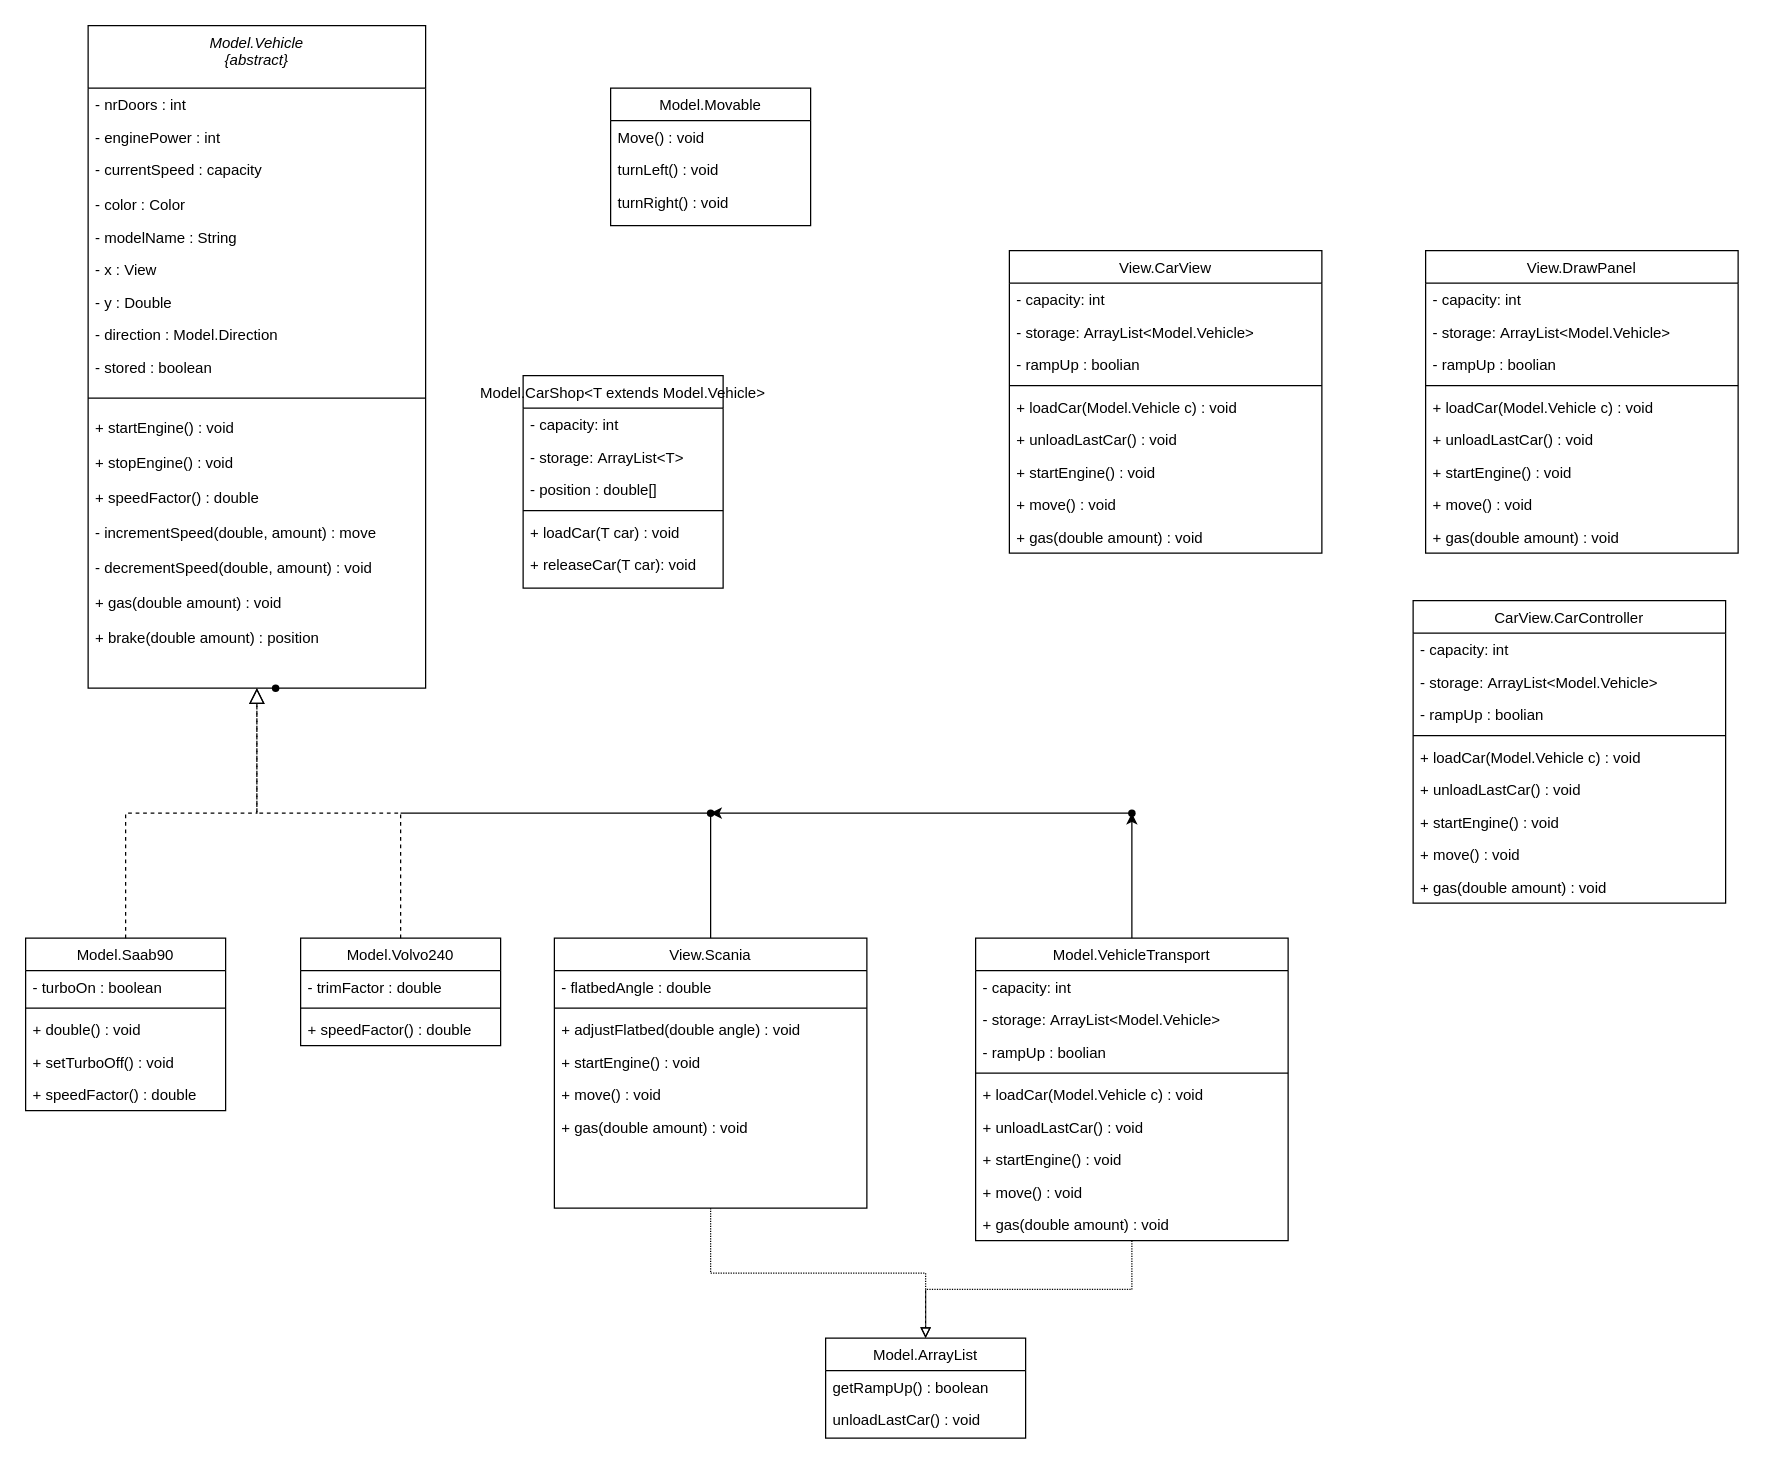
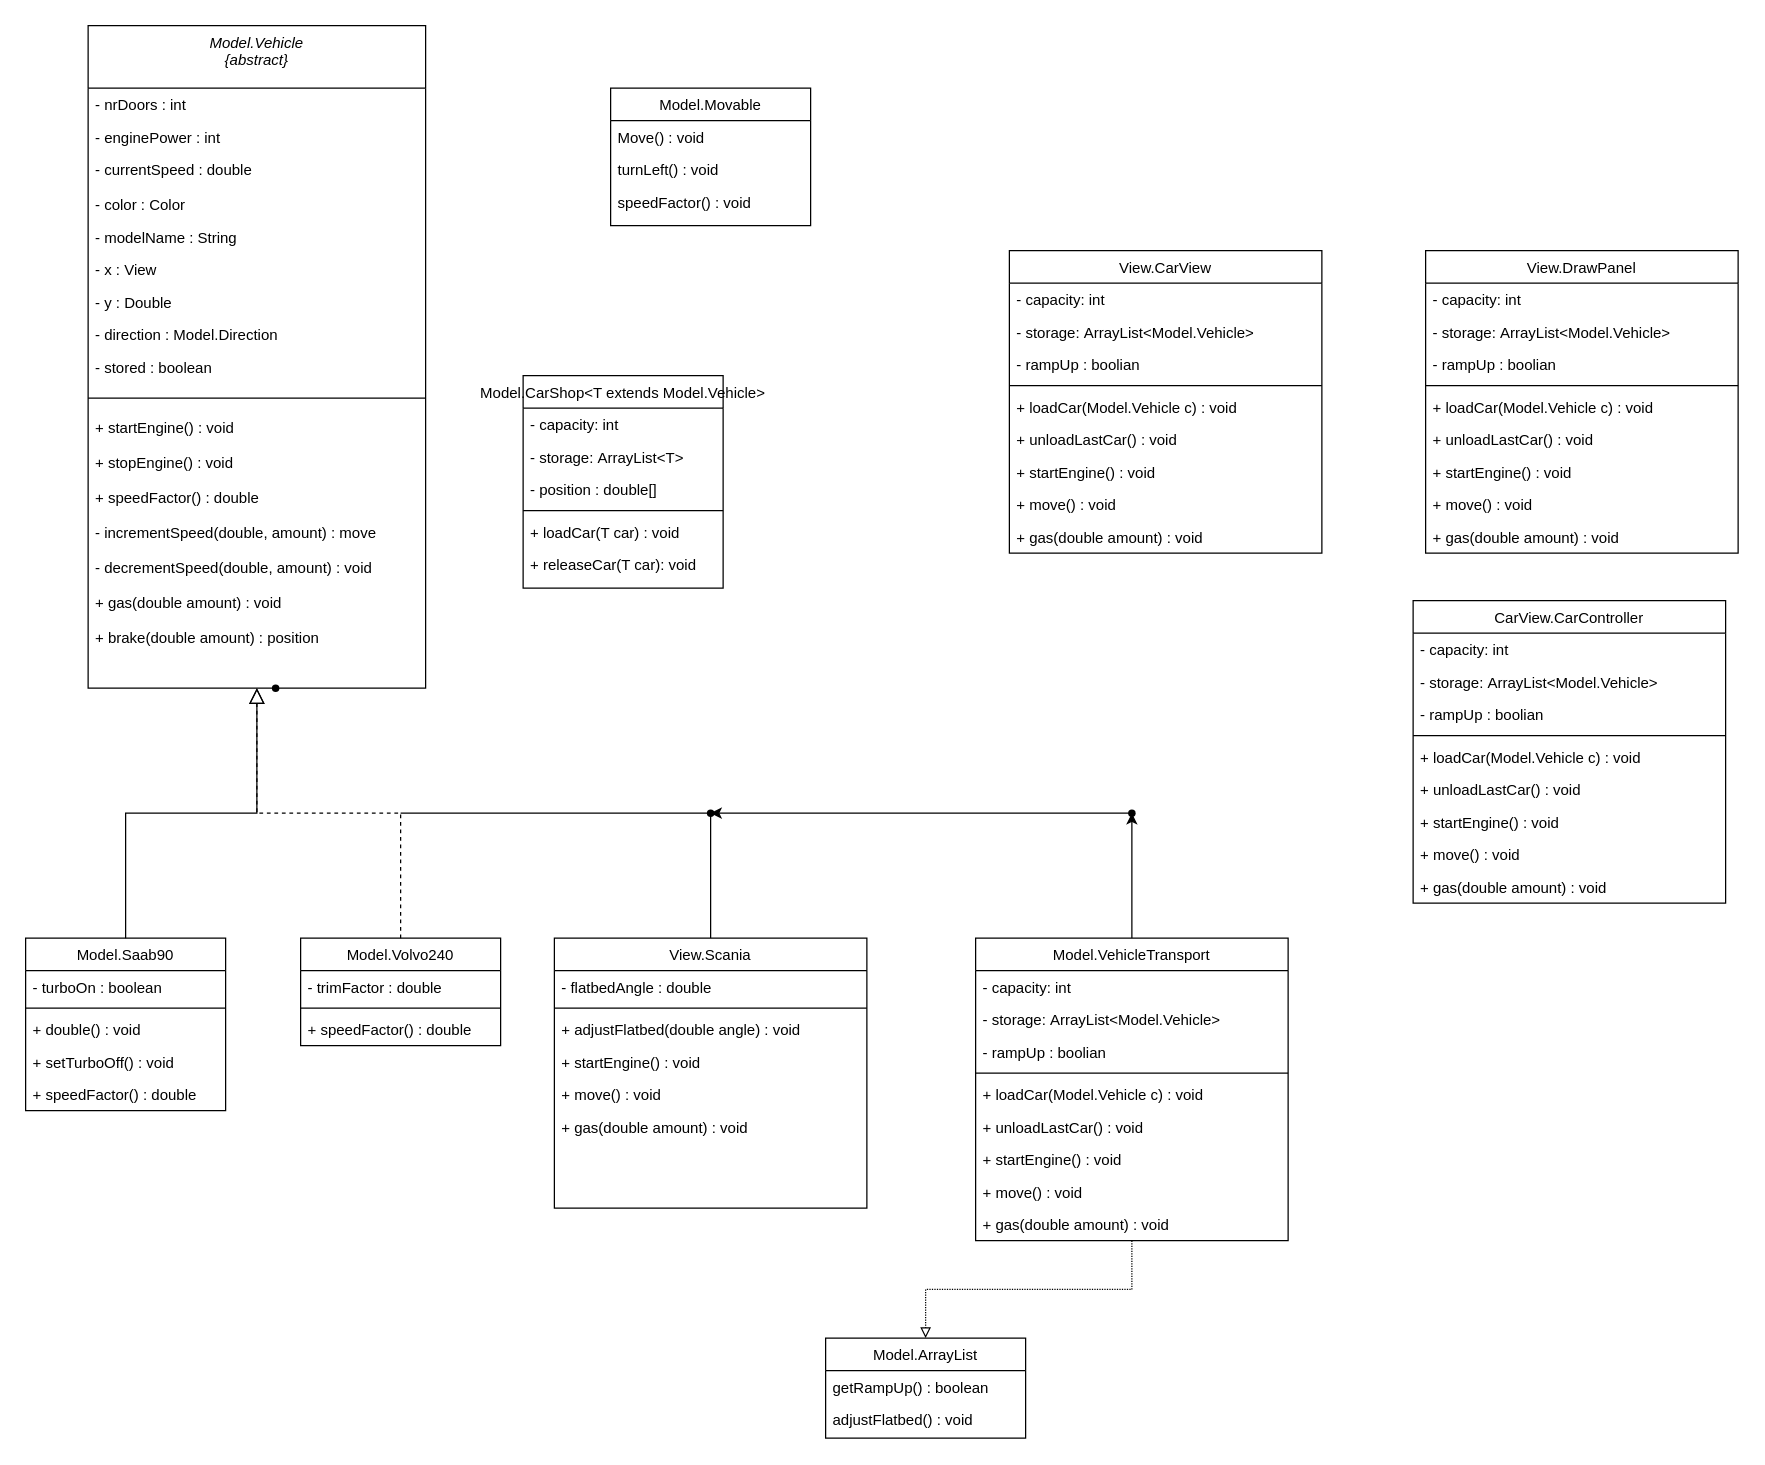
node "- currentSpeed : capacity": label "- currentSpeed : capacity" -> "- currentSpeed : double"
node "turnRight() : void": label "turnRight() : void" -> "speedFactor() : void"
edge "Model.Saab90" -> "Model.Vehicle {abstract}": style dashed -> solid
edge "View.Scania" -> "Model.ArrayList": removed
node "unloadLastCar() : void": label "unloadLastCar() : void" -> "adjustFlatbed() : void"
